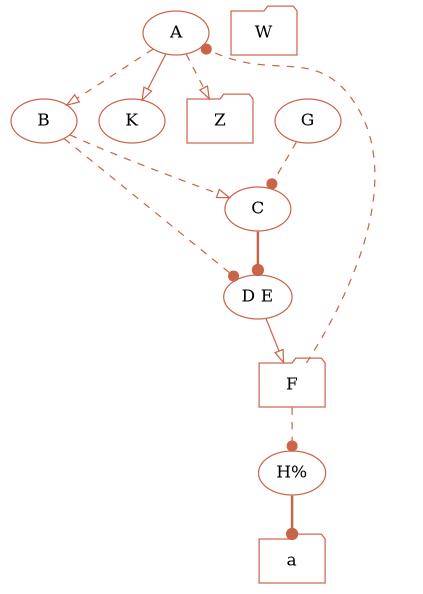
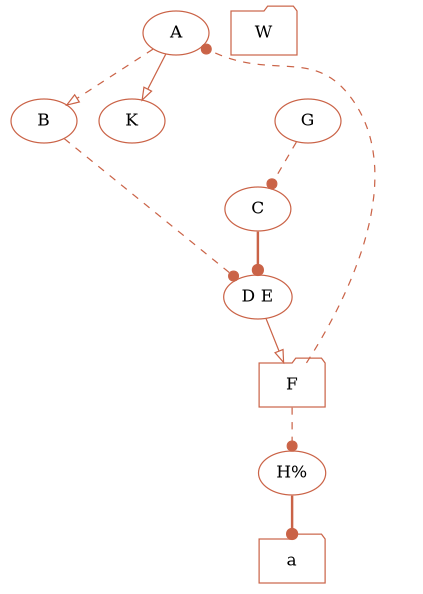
node "Z": removed
edge "B" -> "C": removed
